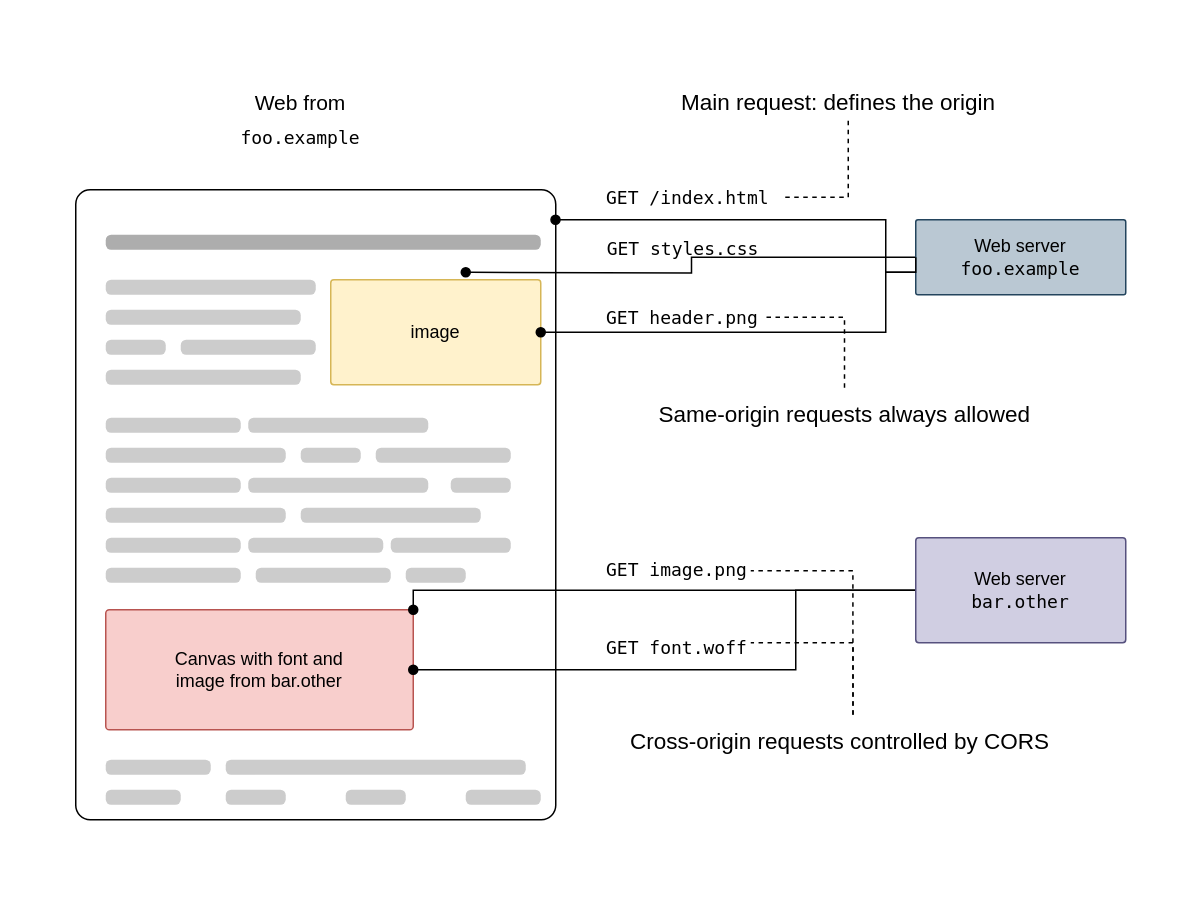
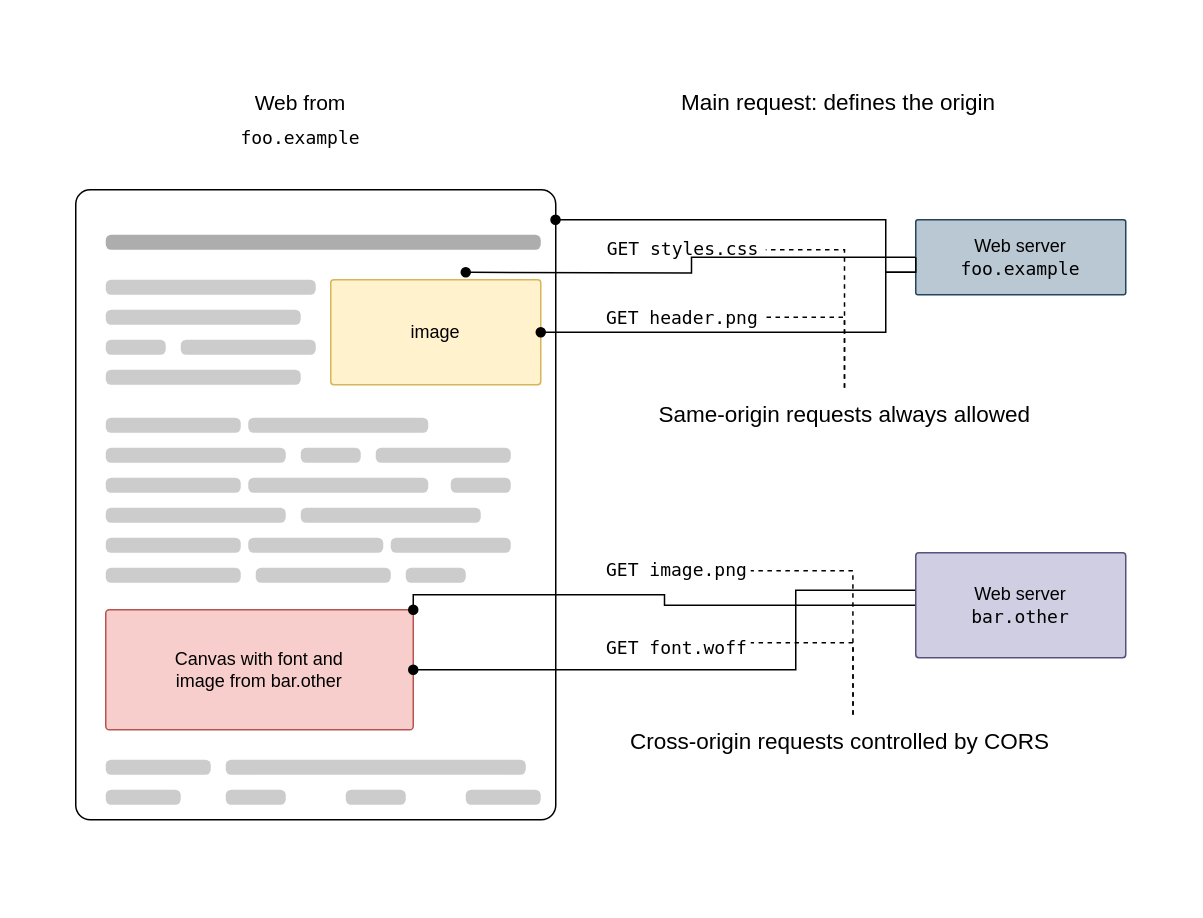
edge "Main request: defines the origin" -- "GET /index.html": removed
node "GET /index.html": removed
edge "GET styles.css" -- "Same-origin requests always allowed": added
node "Web server bar.other": moved (1021, 590) -> (1021, 605)
